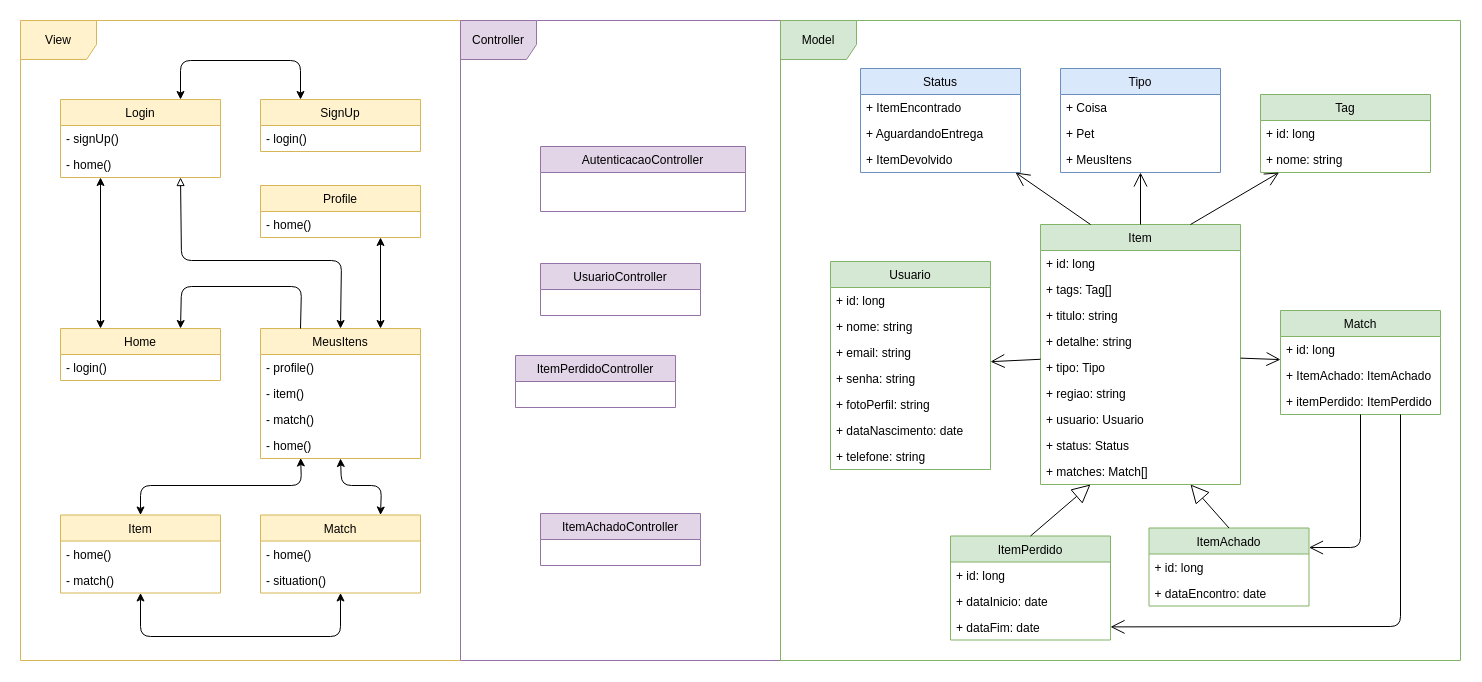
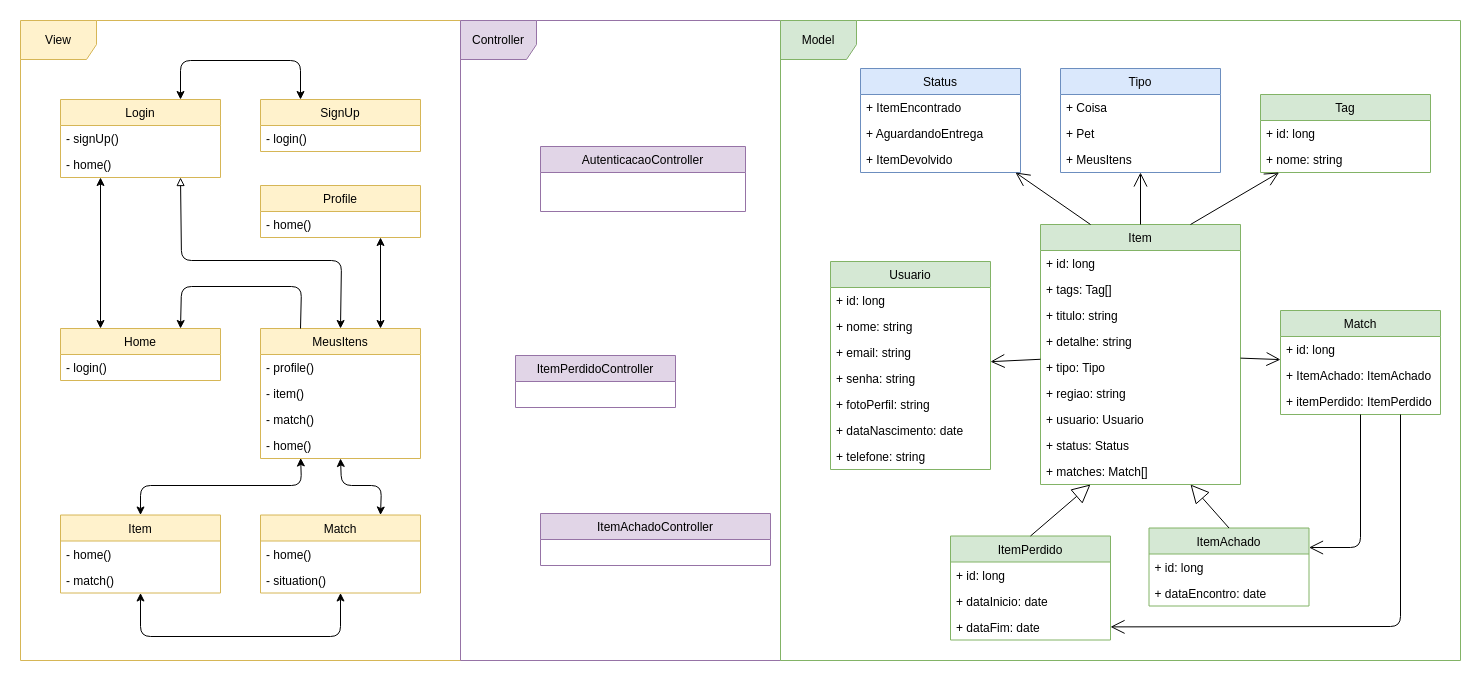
node "UsuarioController": removed
node "ItemAchadoController": size 160x52 -> 230x52
